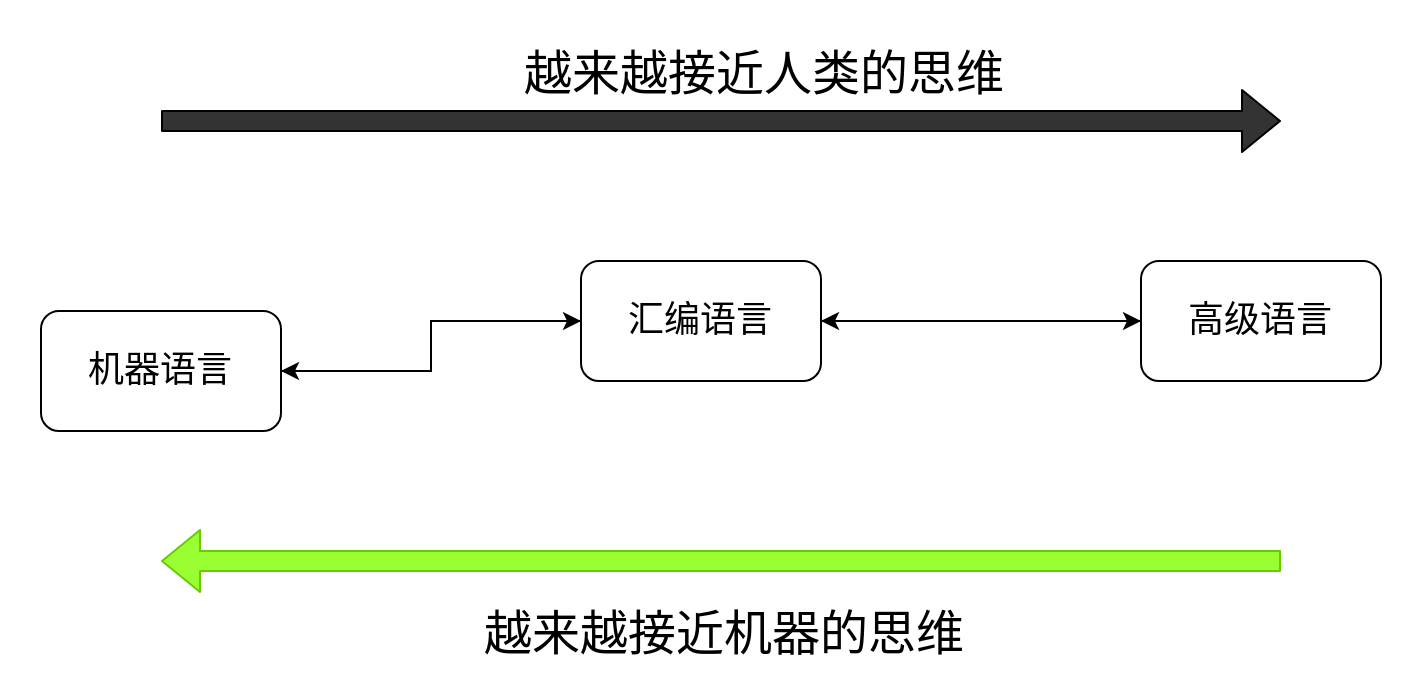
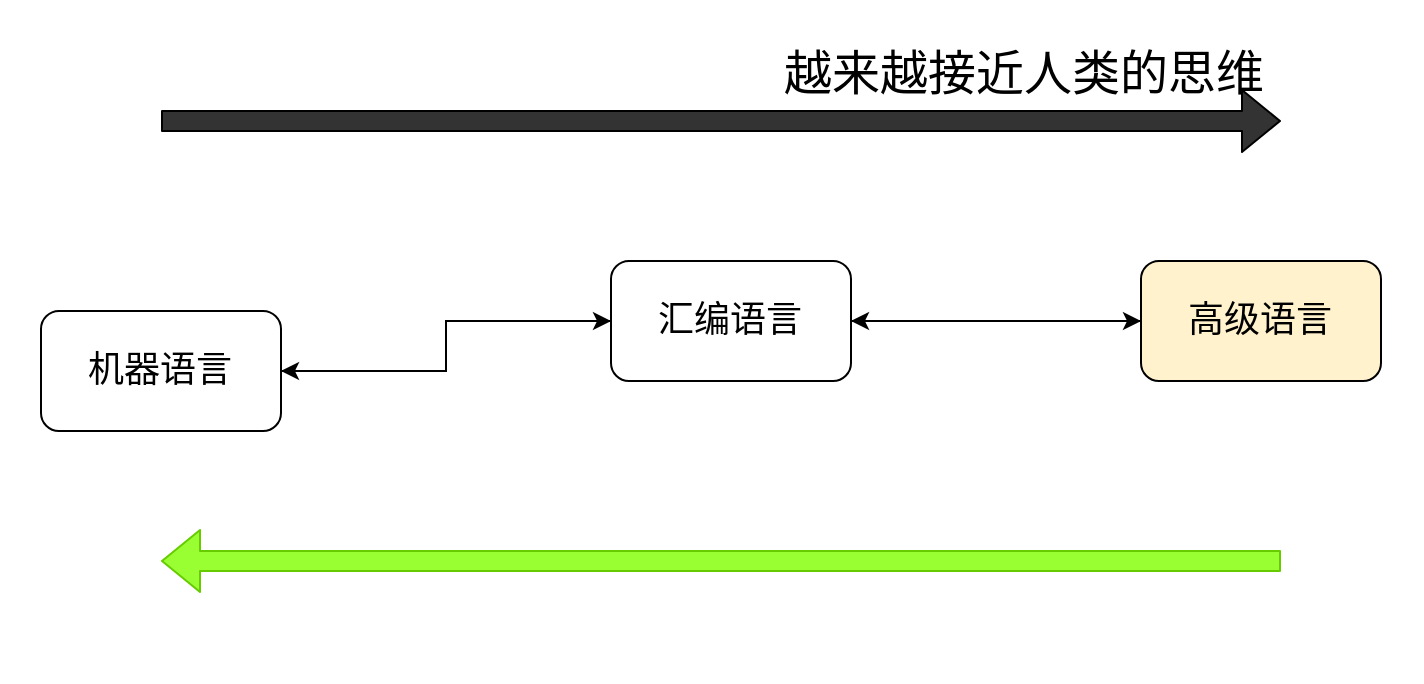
node "越来越接近人类的思维": moved (781, 61) -> (1041, 61)
node "汇编语言": moved (701, 321) -> (731, 321)
node "高级语言": fillcolor #ffffff -> #fff2cc
node "越来越接近机器的思维": removed
